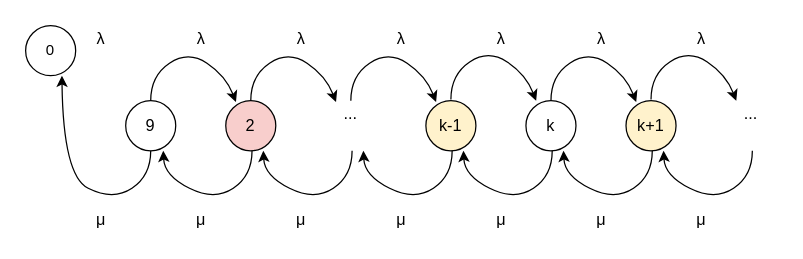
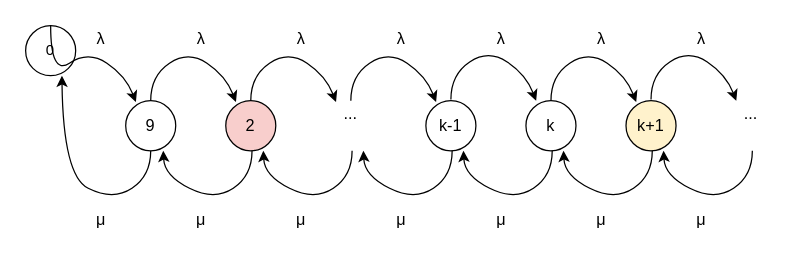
edge "0" -> "9": added
node "k-1": fillcolor #fff2cc -> #ffffff
